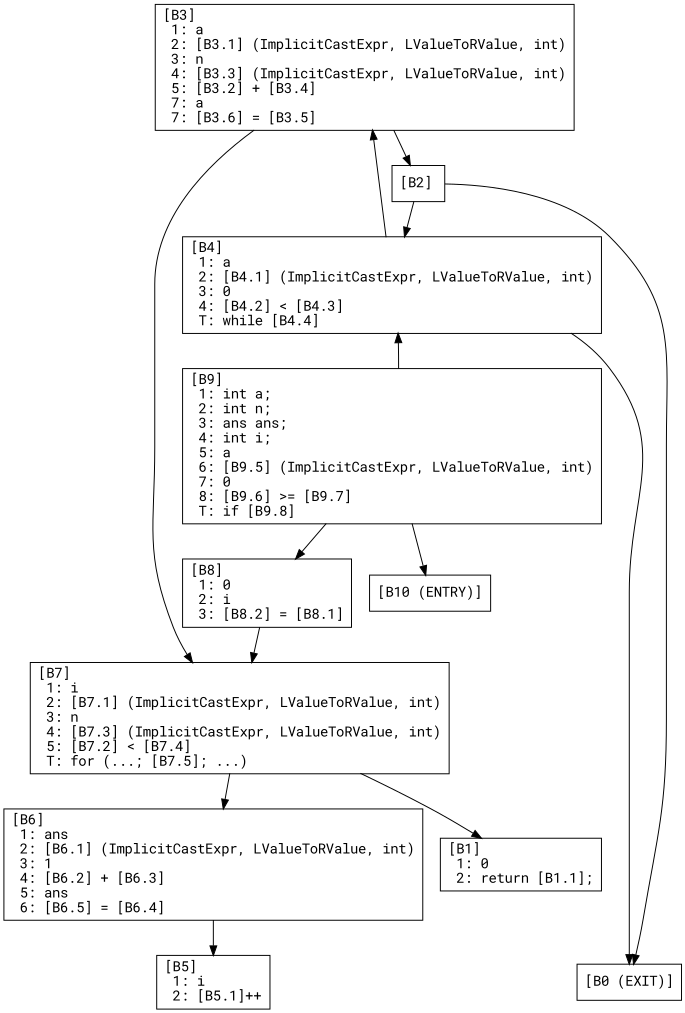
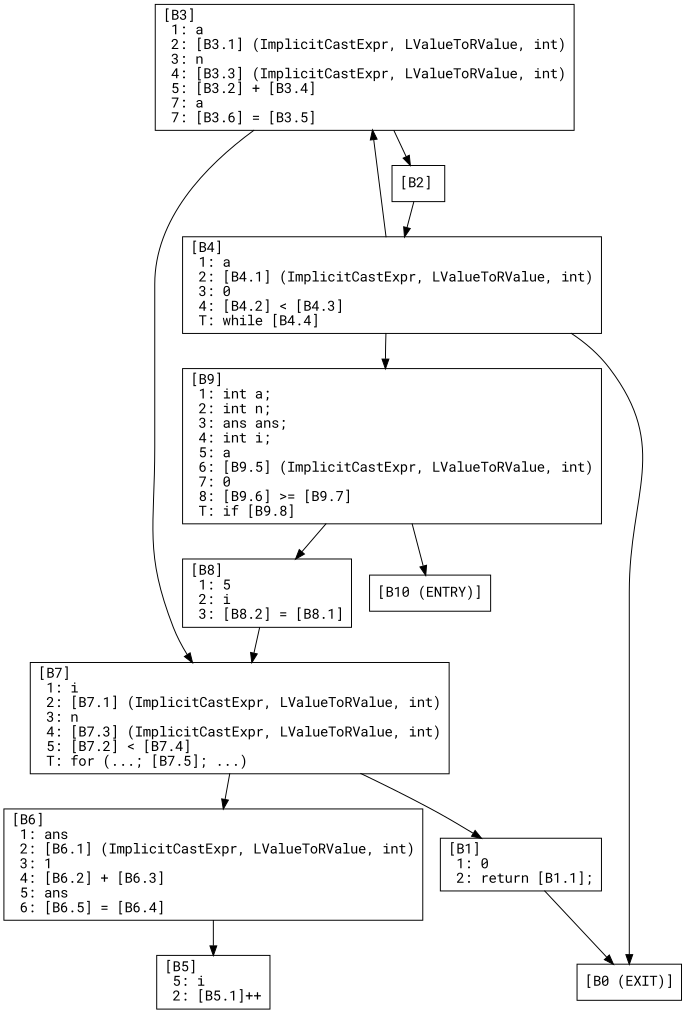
edge "[B9]" -> "[B4]": reversed
edge "[B2]" -> "[B0 (EXIT)]": now "[B1]" -> "[B0 (EXIT)]"
node "[B8]": text "1: 0" -> "1: 5"
node "[B5]": text "1: i" -> "5: i"
